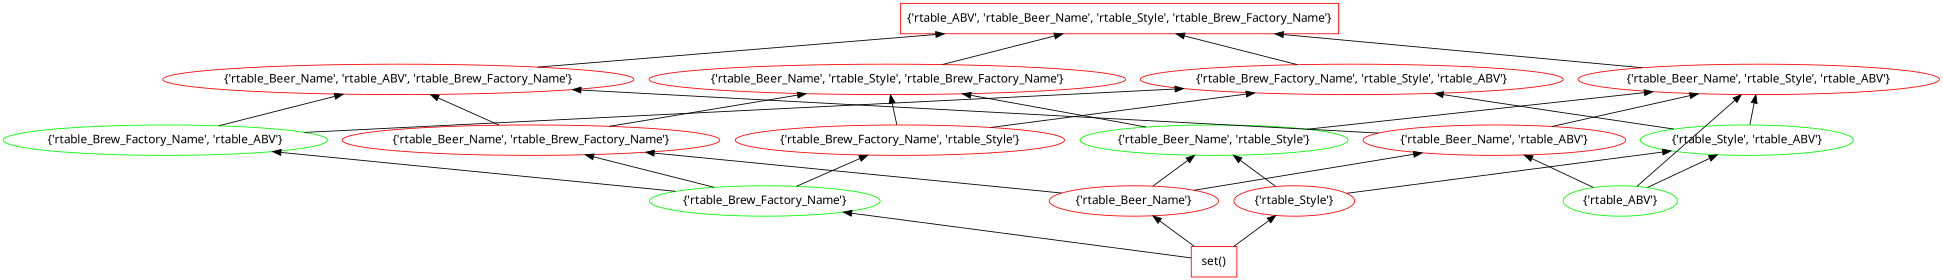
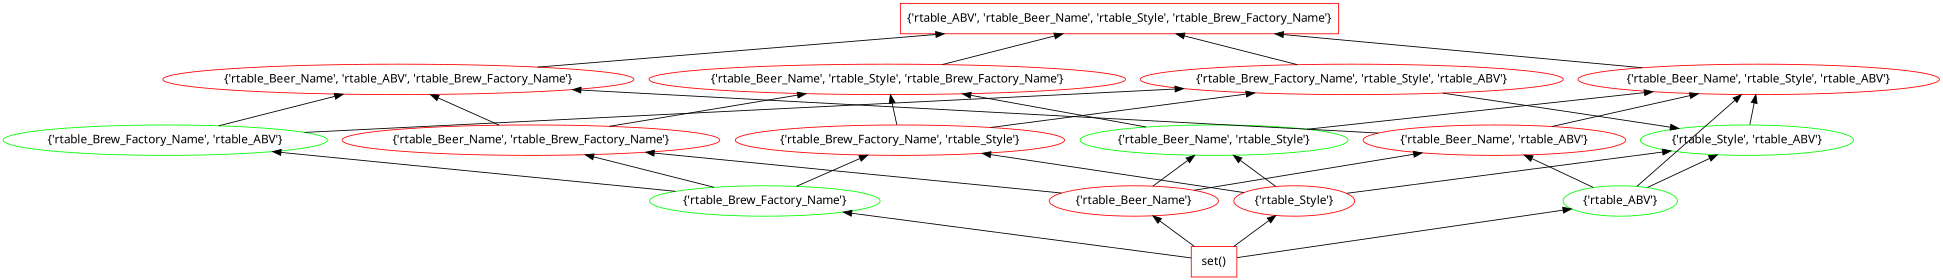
edge "{'rtable_Style', 'rtable_ABV'}" -> "{'rtable_Brew_Factory_Name', 'rtable_Style', 'rtable_ABV'}": reversed
edge "{'rtable_Style'}" -> "{'rtable_Brew_Factory_Name', 'rtable_Style'}": added
edge "set()" -> "{'rtable_ABV'}": added
